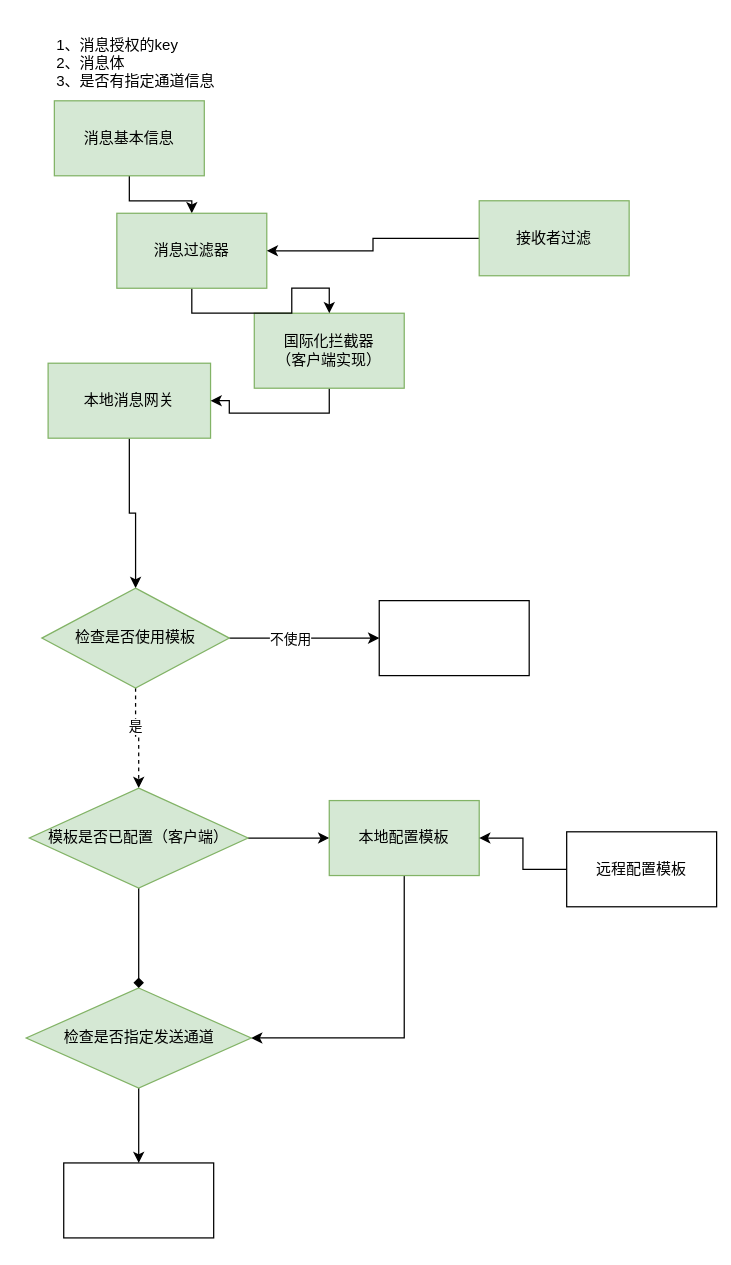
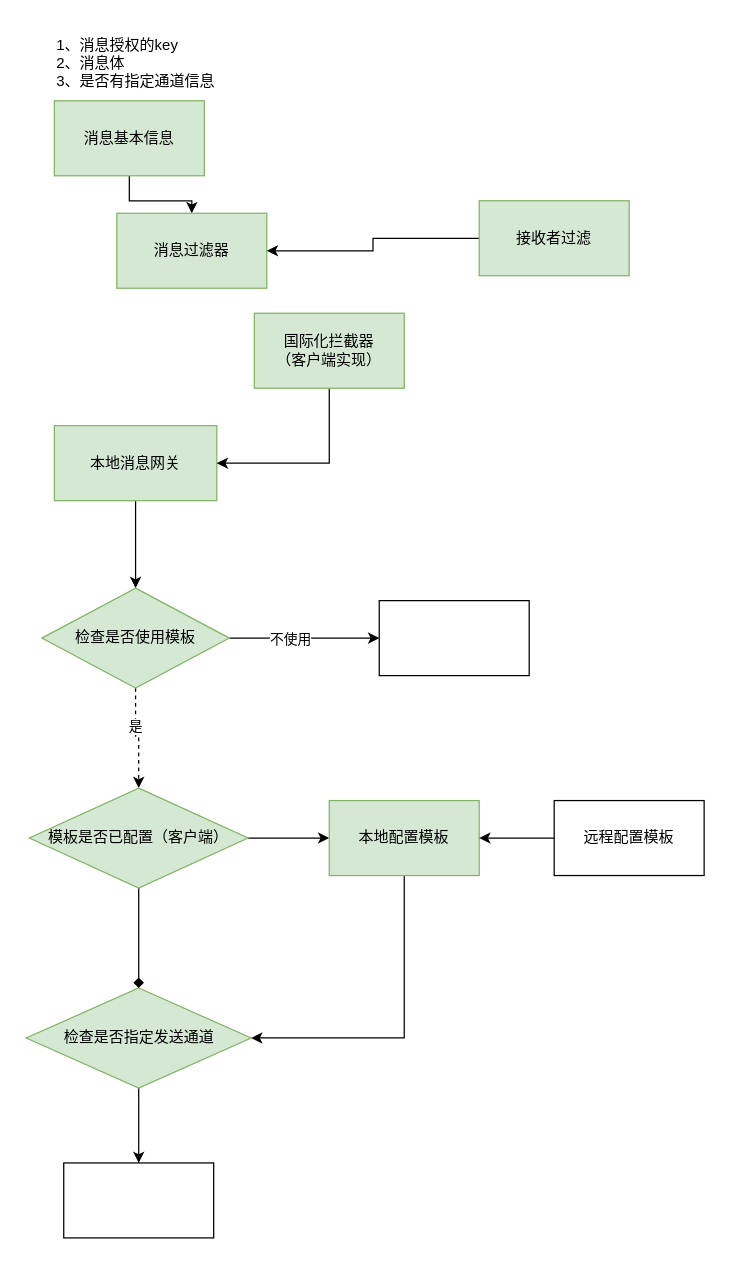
edge "消息过滤器" -> "国际化拦截器 （客户端实现）": removed
node "本地消息网关": moved (129, 401) -> (136, 463)
node "远程配置模板": moved (642, 869) -> (629, 838)
